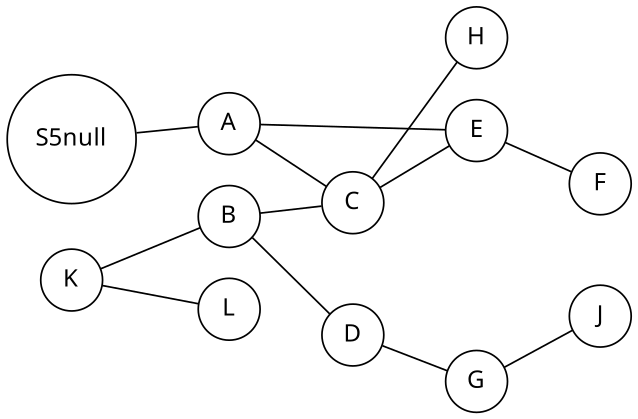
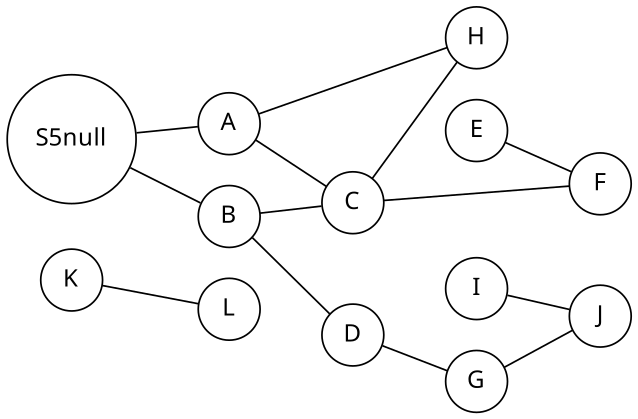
edge "A" -- "E": now "A" -- "H"
edge "E" -- "C": now "F" -- "C"
edge "B" -- "K": now "B" -- "S5null"
node "I": added
